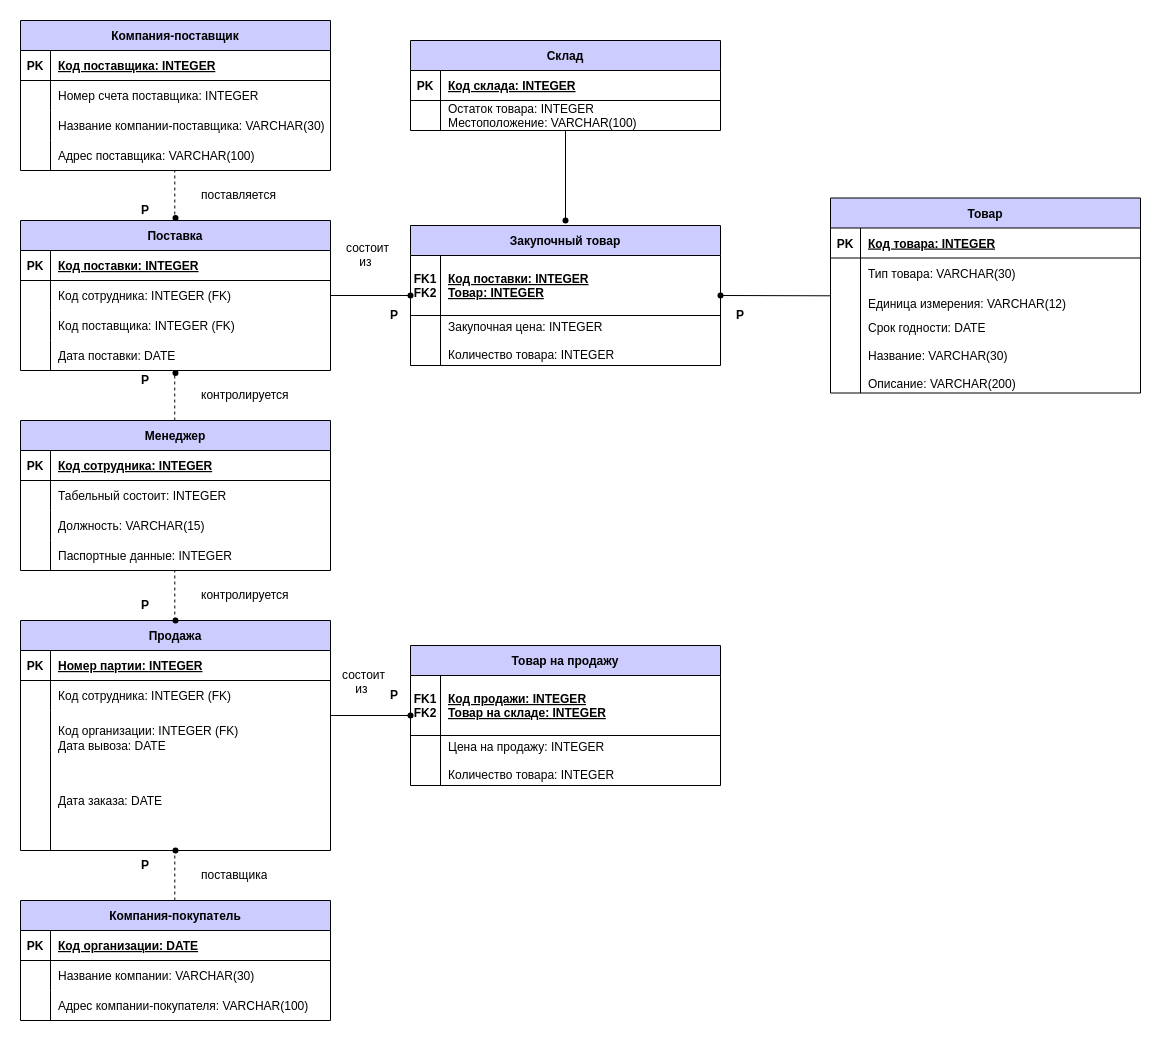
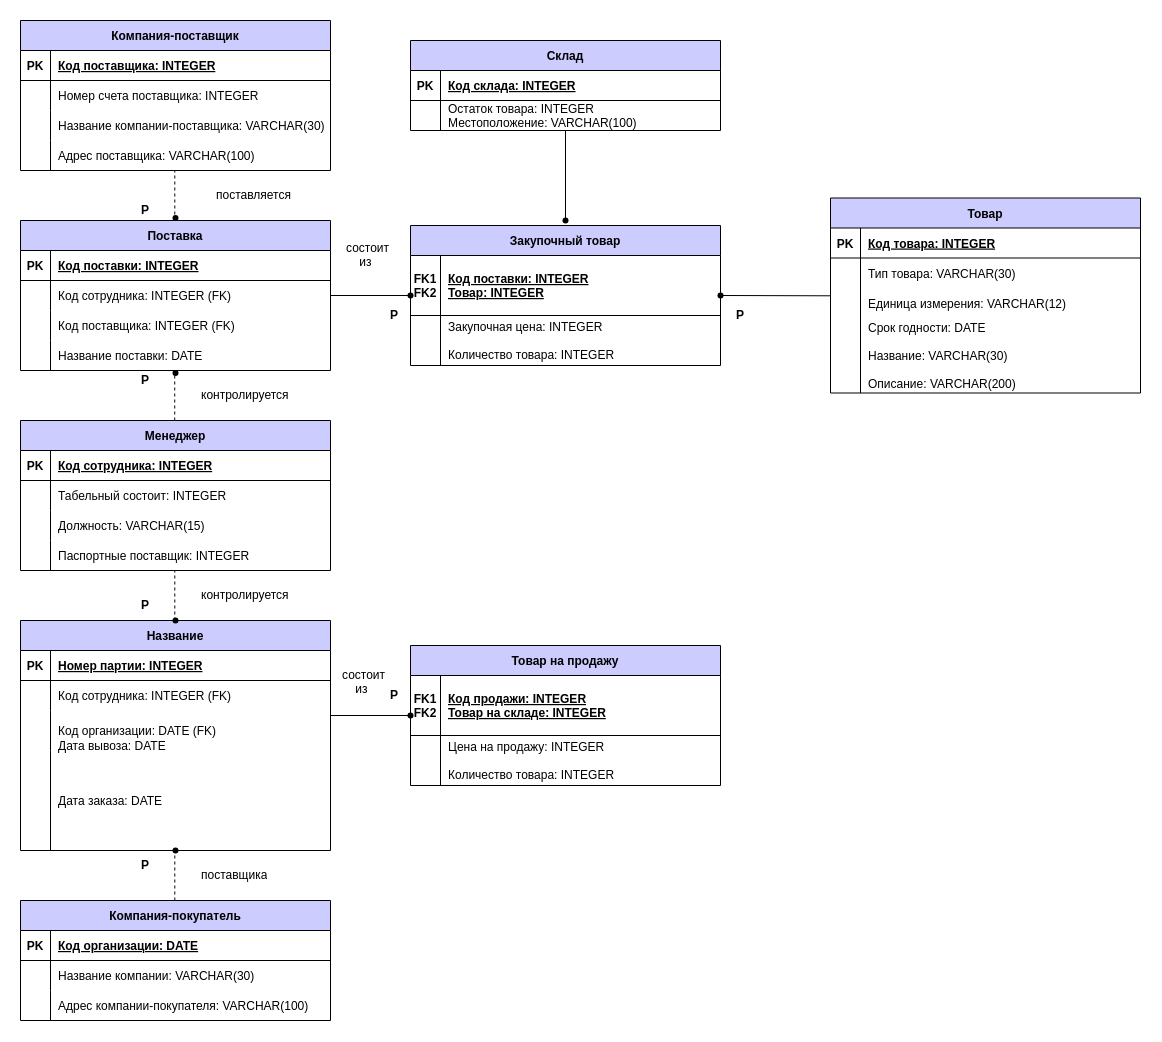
node "поставляется": moved (243, 196) -> (258, 196)
node "Дата поставки: DATE": label "Дата поставки: DATE" -> "Название поставки: DATE"
node "Паспортные данные: INTEGER": label "Паспортные данные: INTEGER" -> "Паспортные поставщик: INTEGER"
node "Продажа": label "Продажа" -> "Название"
node "Код организации: INTEGER (FK)": label "Код организации: INTEGER (FK)" -> "Код организации: DATE (FK)"
